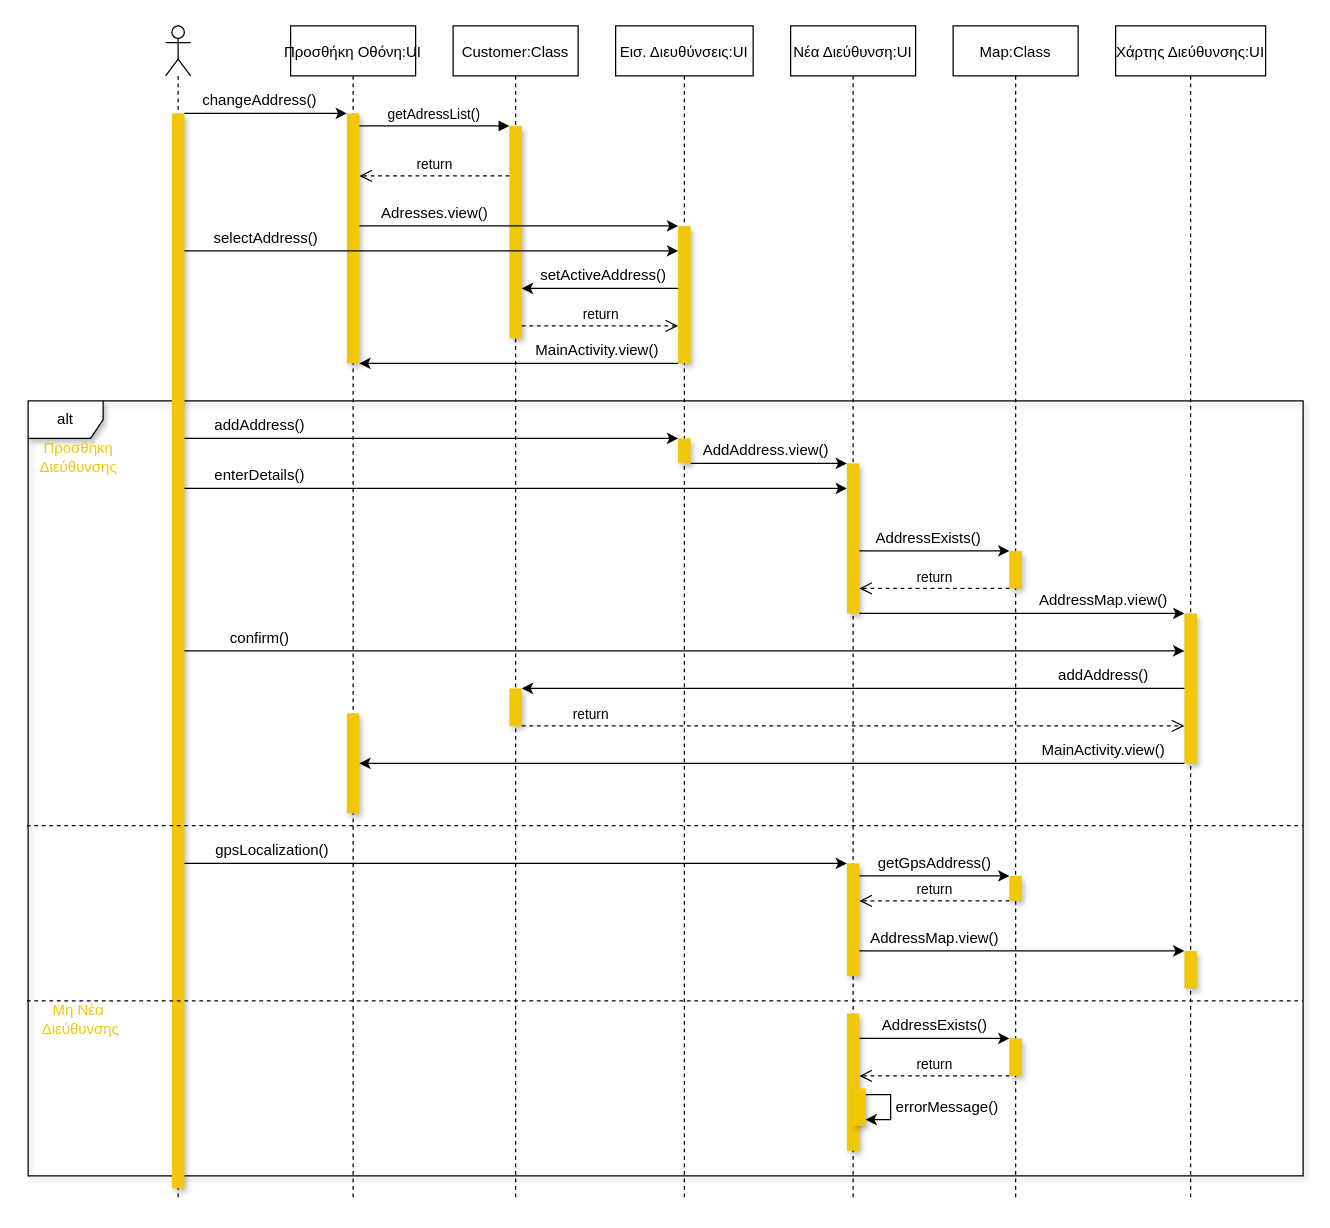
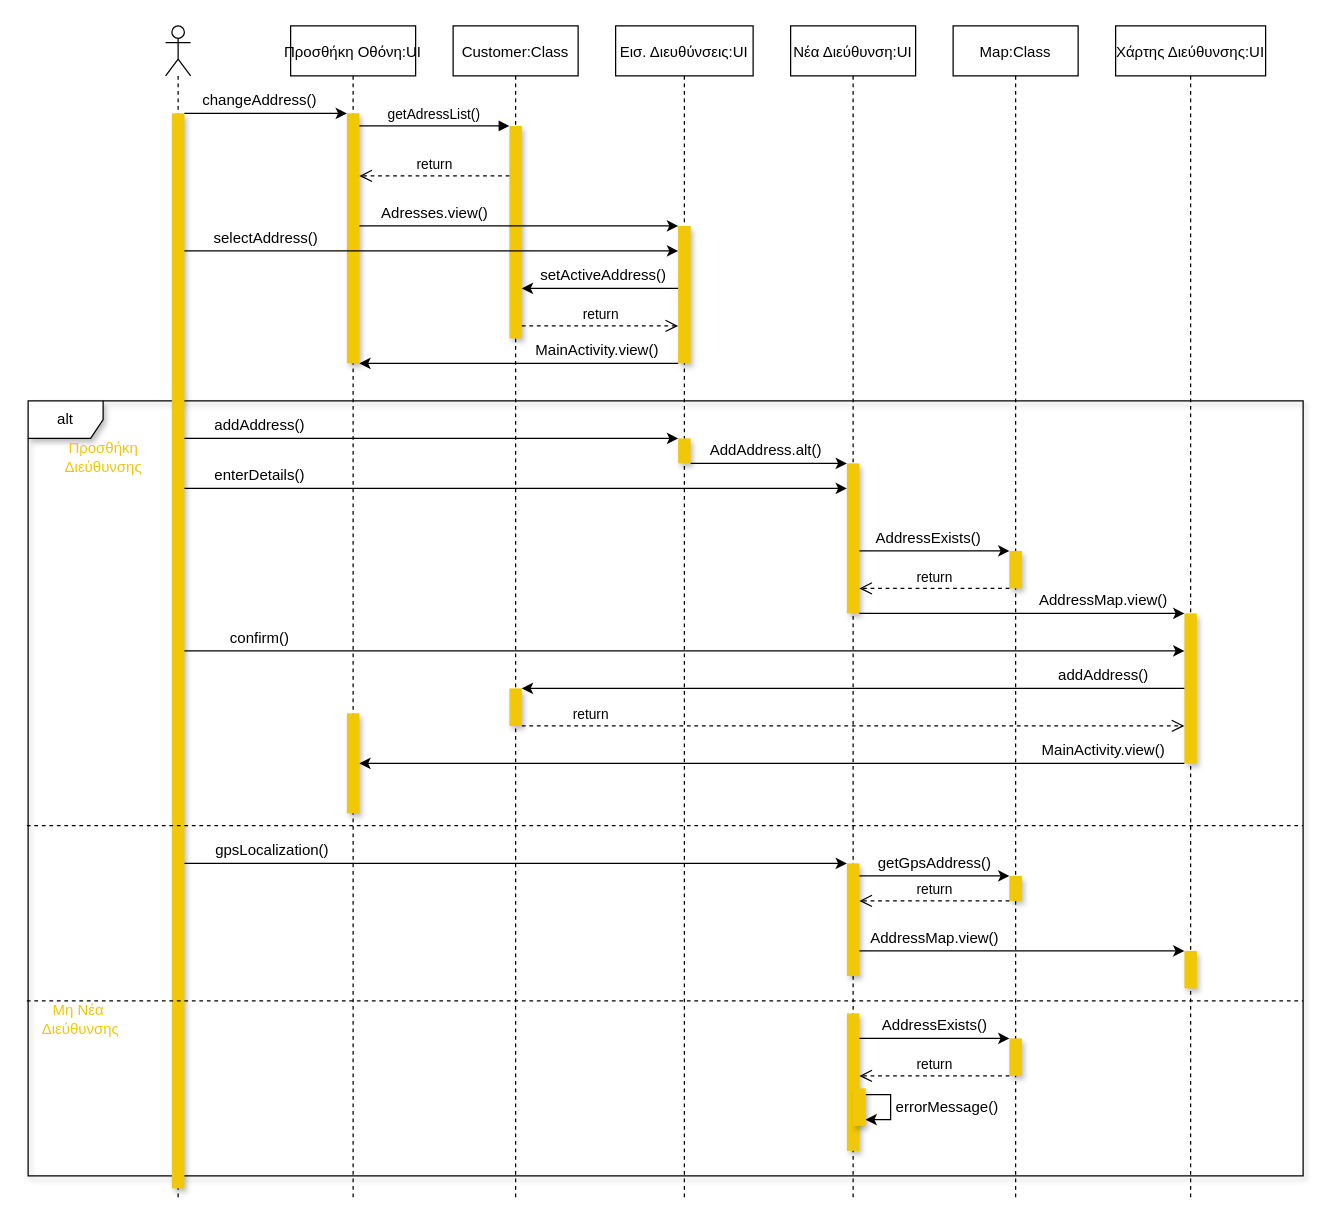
node "AddAddress.view()": label "AddAddress.view()" -> "AddAddress.alt()"
node "Προσθήκη Διεύθυνσης": moved (78, 457) -> (103, 457)
